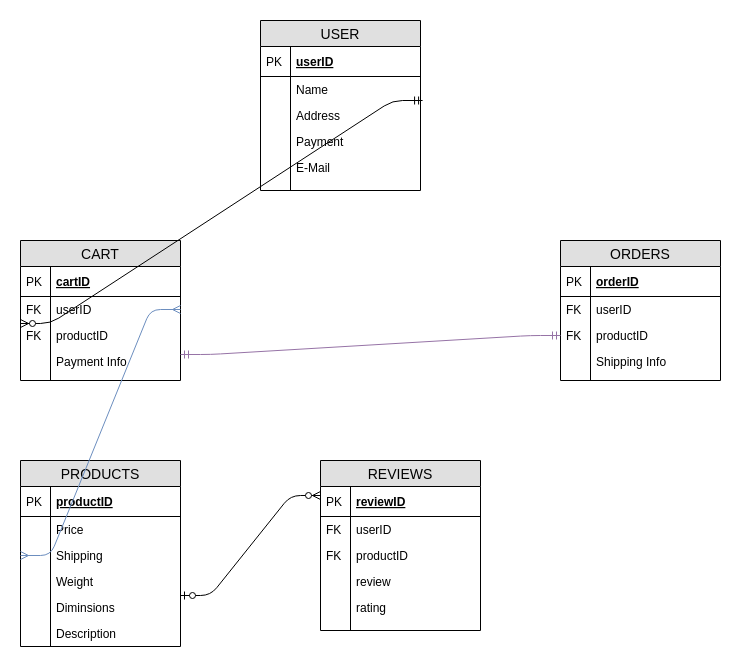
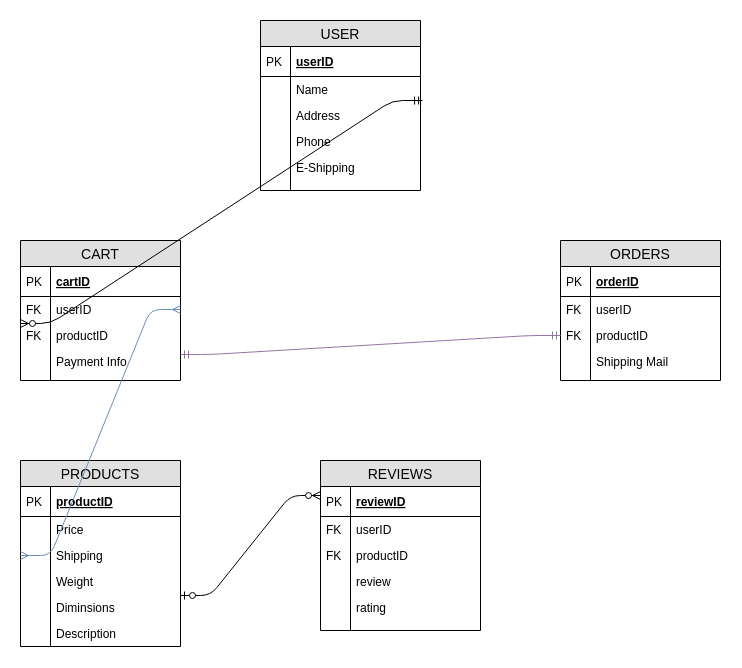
node "Payment": label "Payment" -> "Phone"
node "E-Mail": label "E-Mail" -> "E-Shipping"
node "Shipping Info": label "Shipping Info" -> "Shipping Mail"
